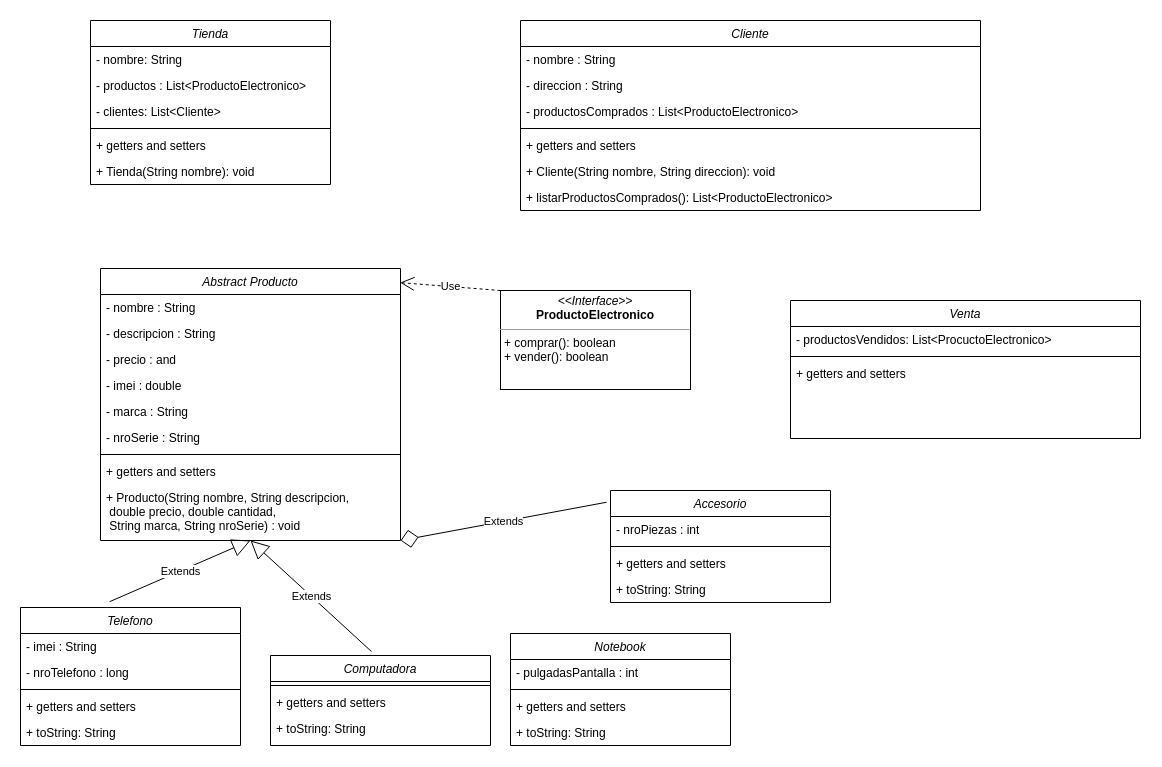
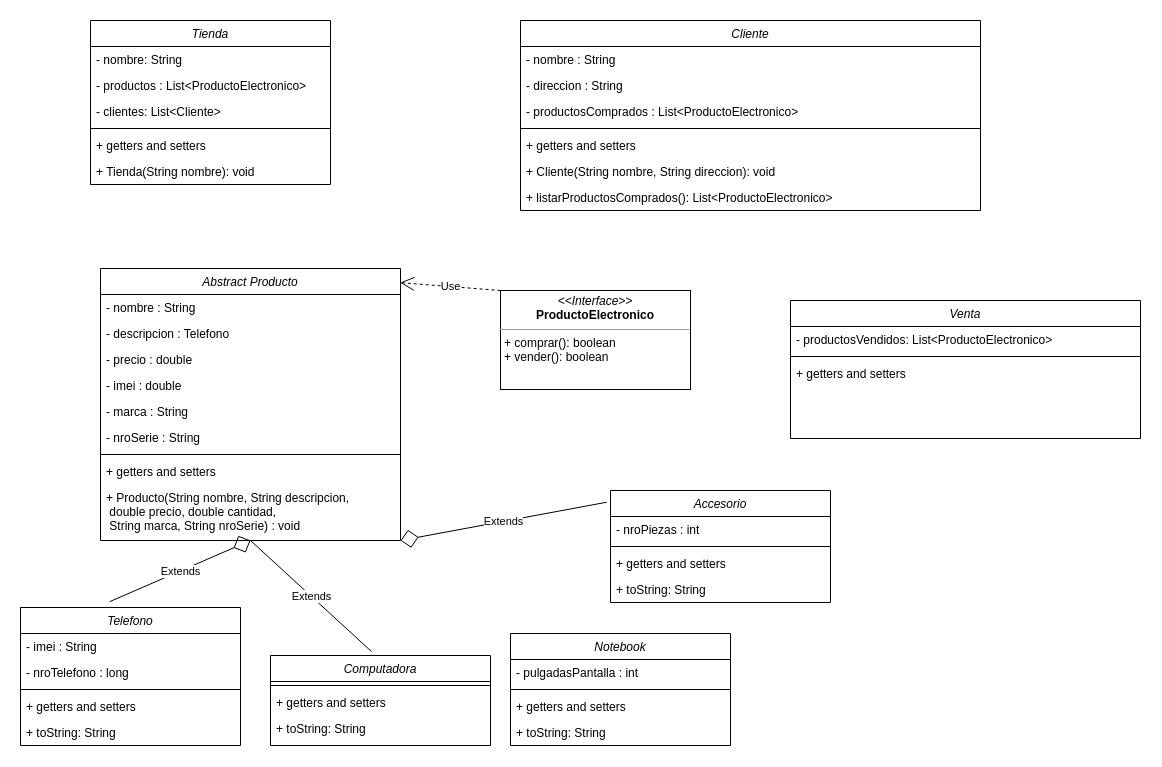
node "- descripcion : String": label "- descripcion : String" -> "- descripcion : Telefono"
node "- productosVendidos: List<ProcuctoElectronico>": label "- productosVendidos: List<ProcuctoElectronico>" -> "- productosVendidos: List<ProductoElectronico>"
node "- precio : and": label "- precio : and" -> "- precio : double"
edge "Telefono" -> "Abstract Producto": arrowhead block -> diamond
edge "Computadora" -> "Abstract Producto": arrowhead block -> none
